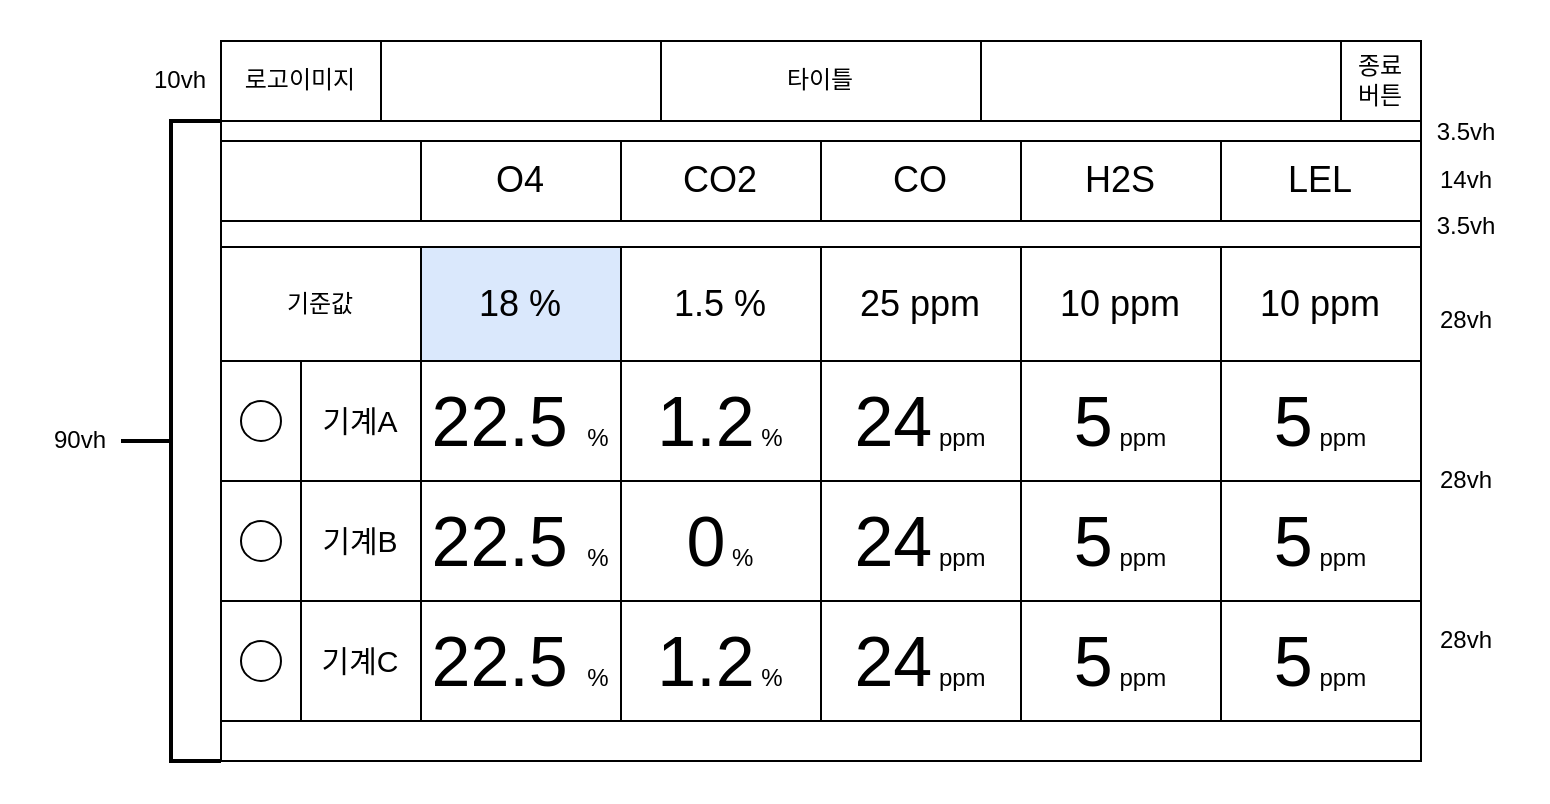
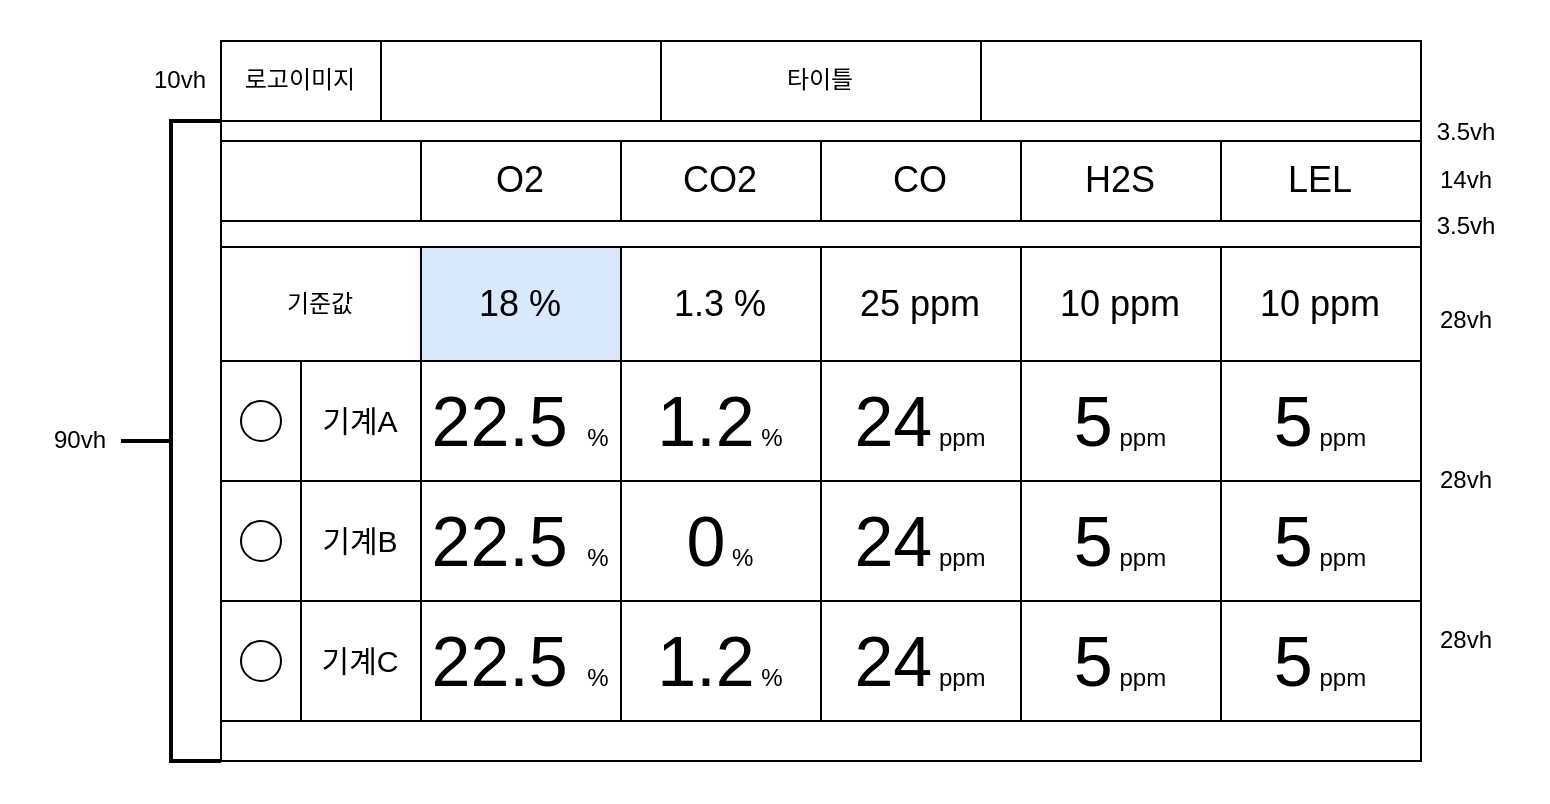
node "종료 버튼": removed
node "O4": label "O4" -> "O2"
node "1.5 %": label "1.5 %" -> "1.3 %"
